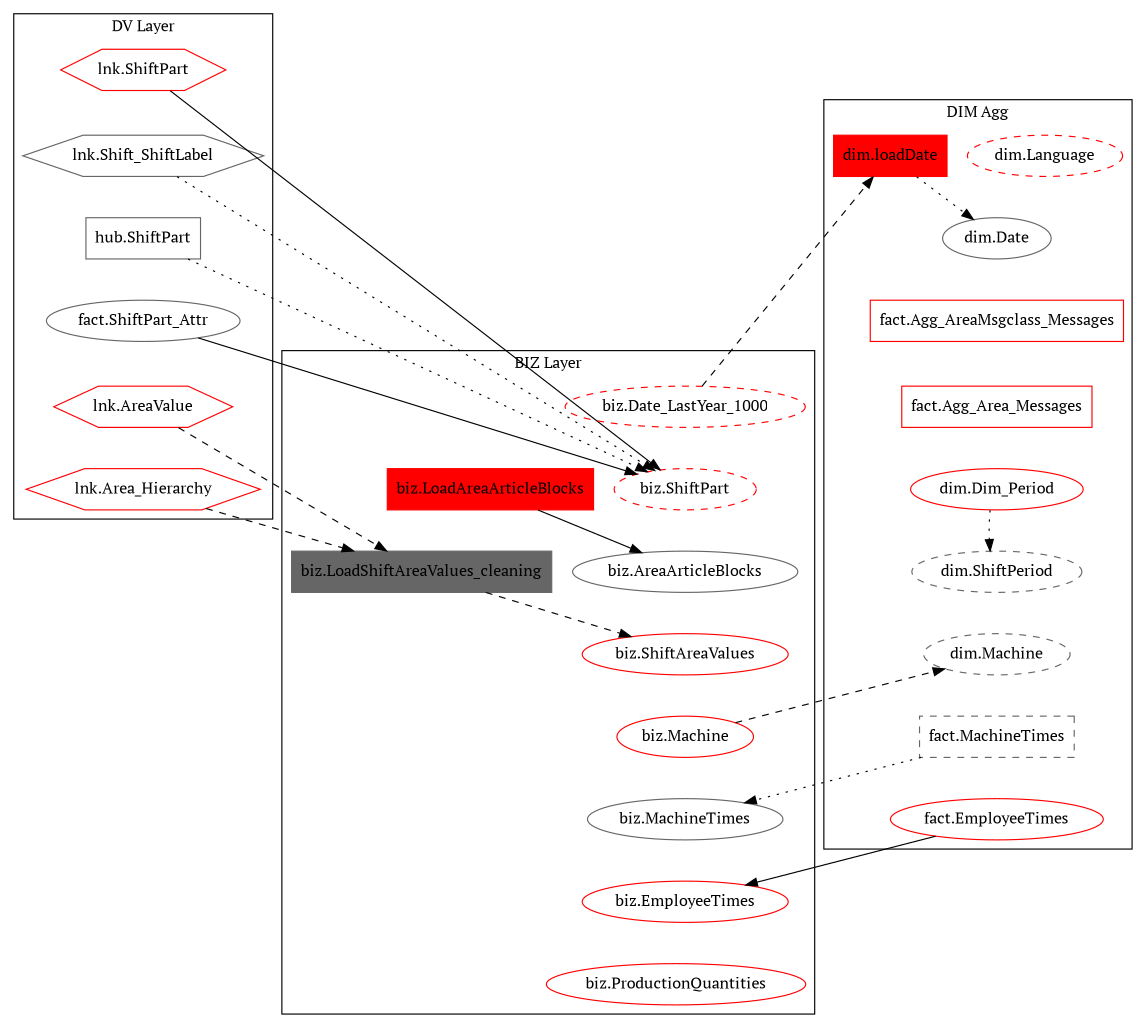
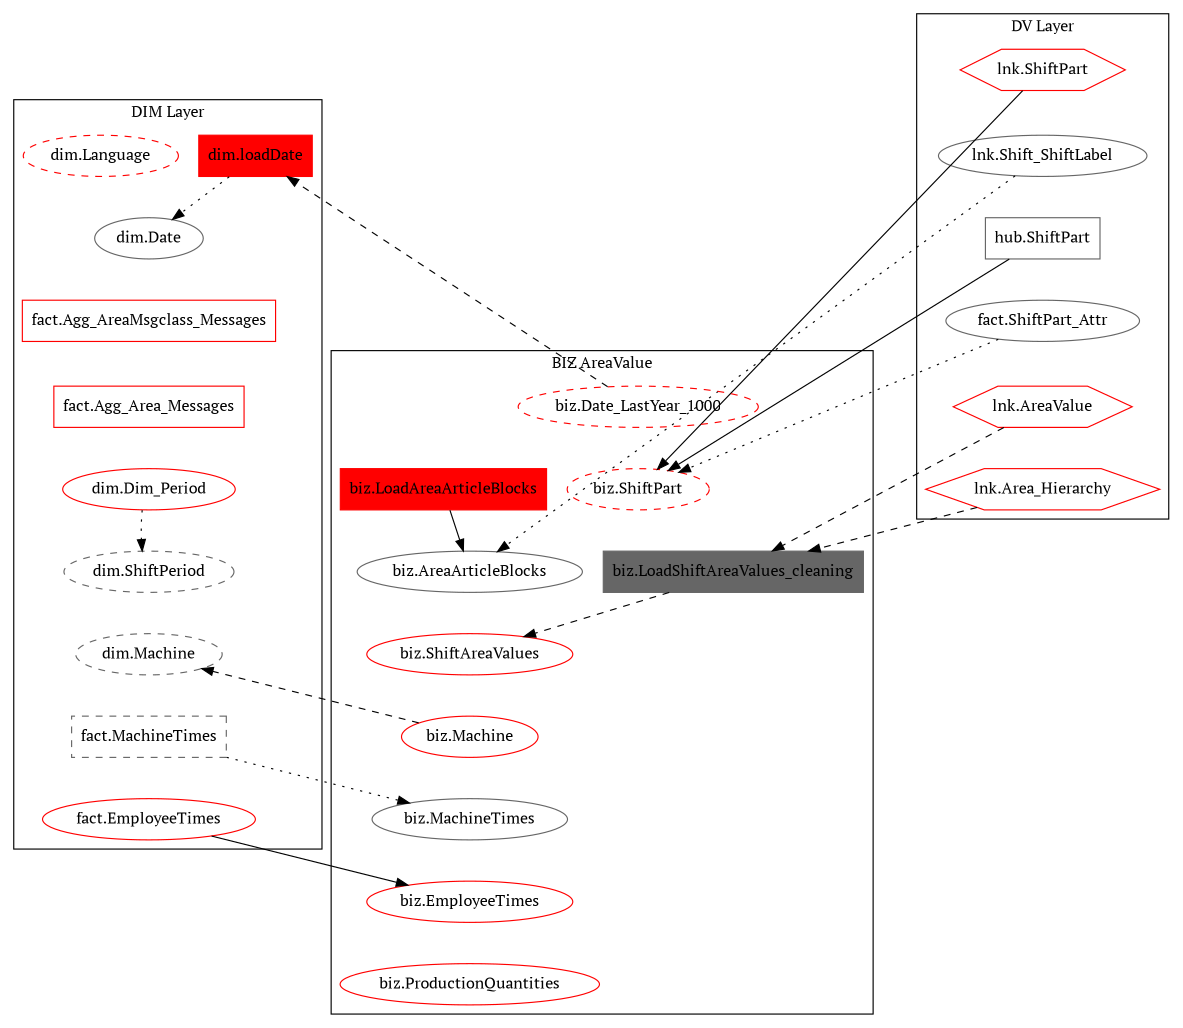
cluster "DIM Agg": label "DIM Agg" -> "DIM Layer"
node "lnk.Shift_ShiftLabel": shape hexagon -> ellipse
edge "lnk.Shift_ShiftLabel" -> "biz.ShiftPart": now "lnk.Shift_ShiftLabel" -> "biz.AreaArticleBlocks"
edge "hub.ShiftPart" -> "biz.ShiftPart": style dotted -> solid
cluster "BIZ Layer": label "BIZ Layer" -> "BIZ AreaValue"
edge "fact.ShiftPart_Attr" -> "biz.ShiftPart": style solid -> dotted
